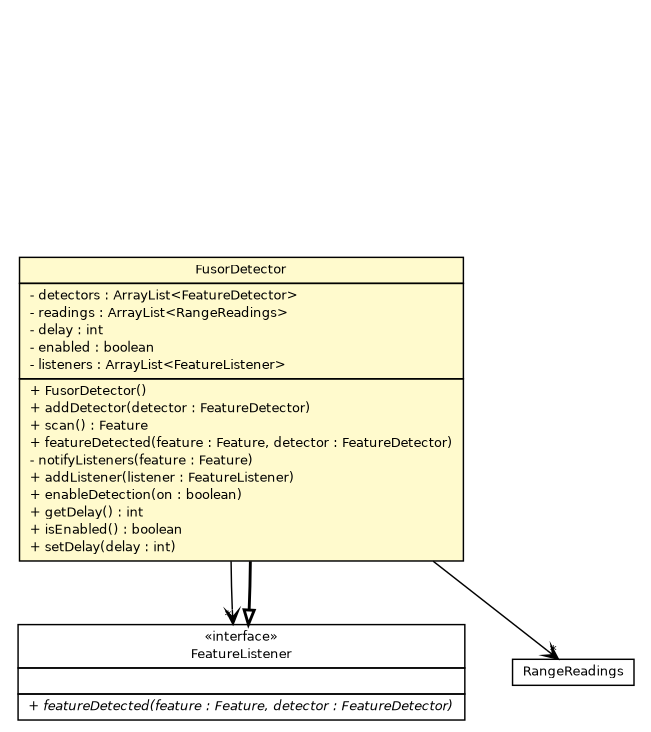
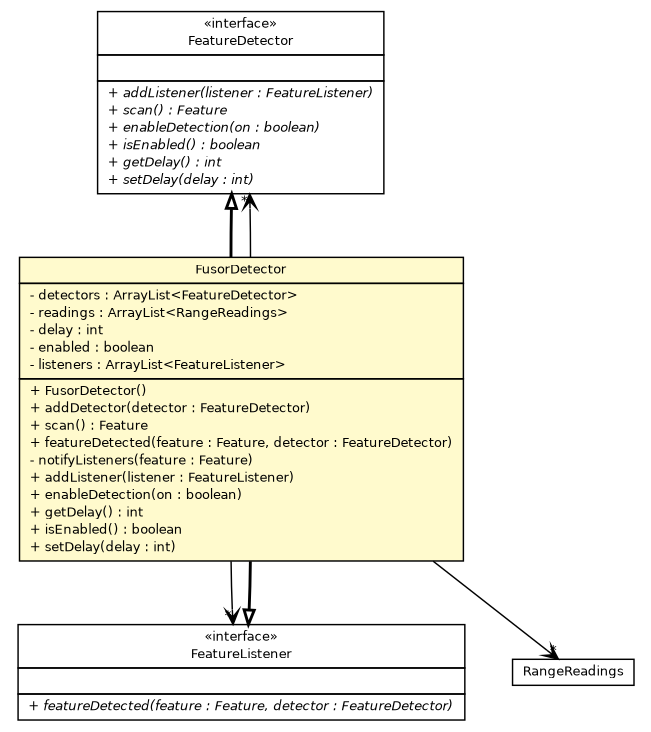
node "FeatureDetector": added
